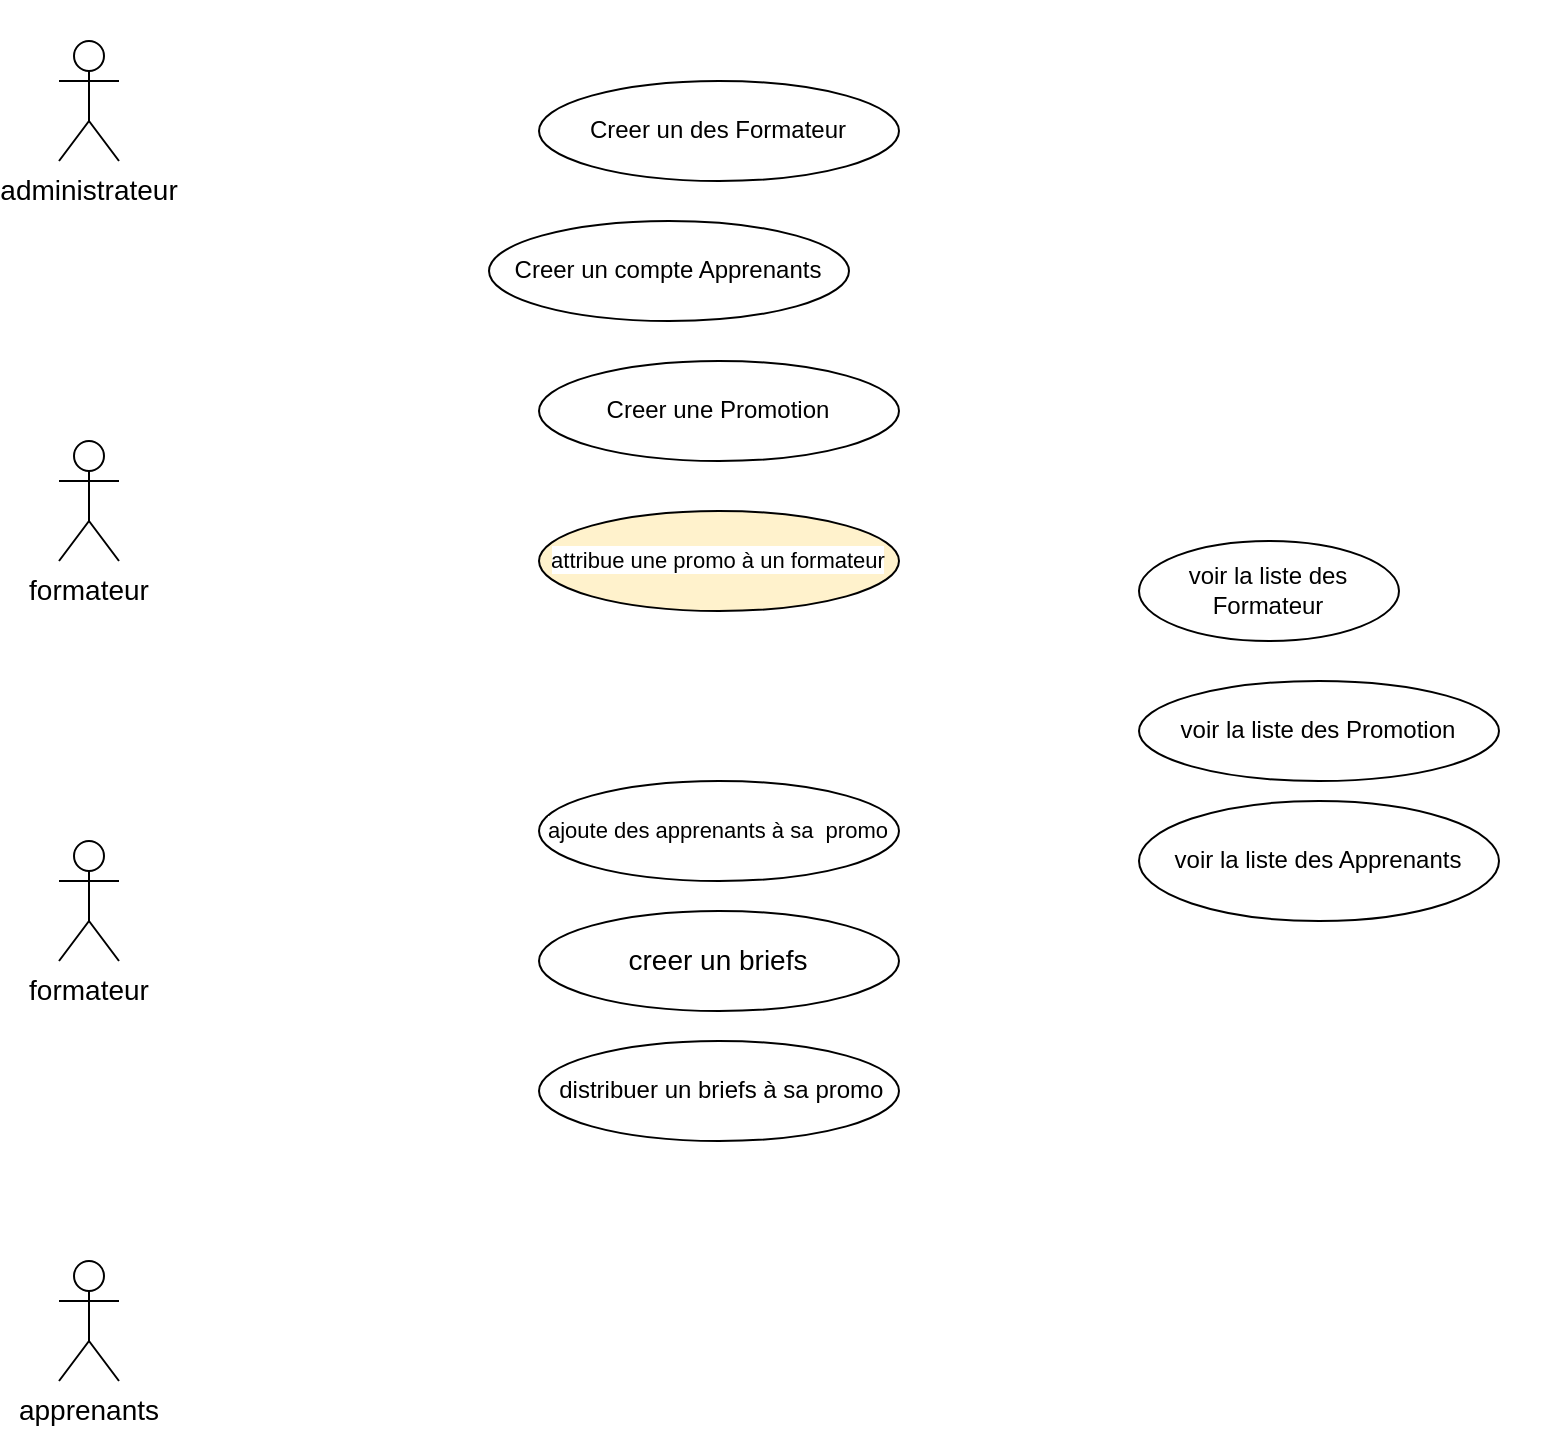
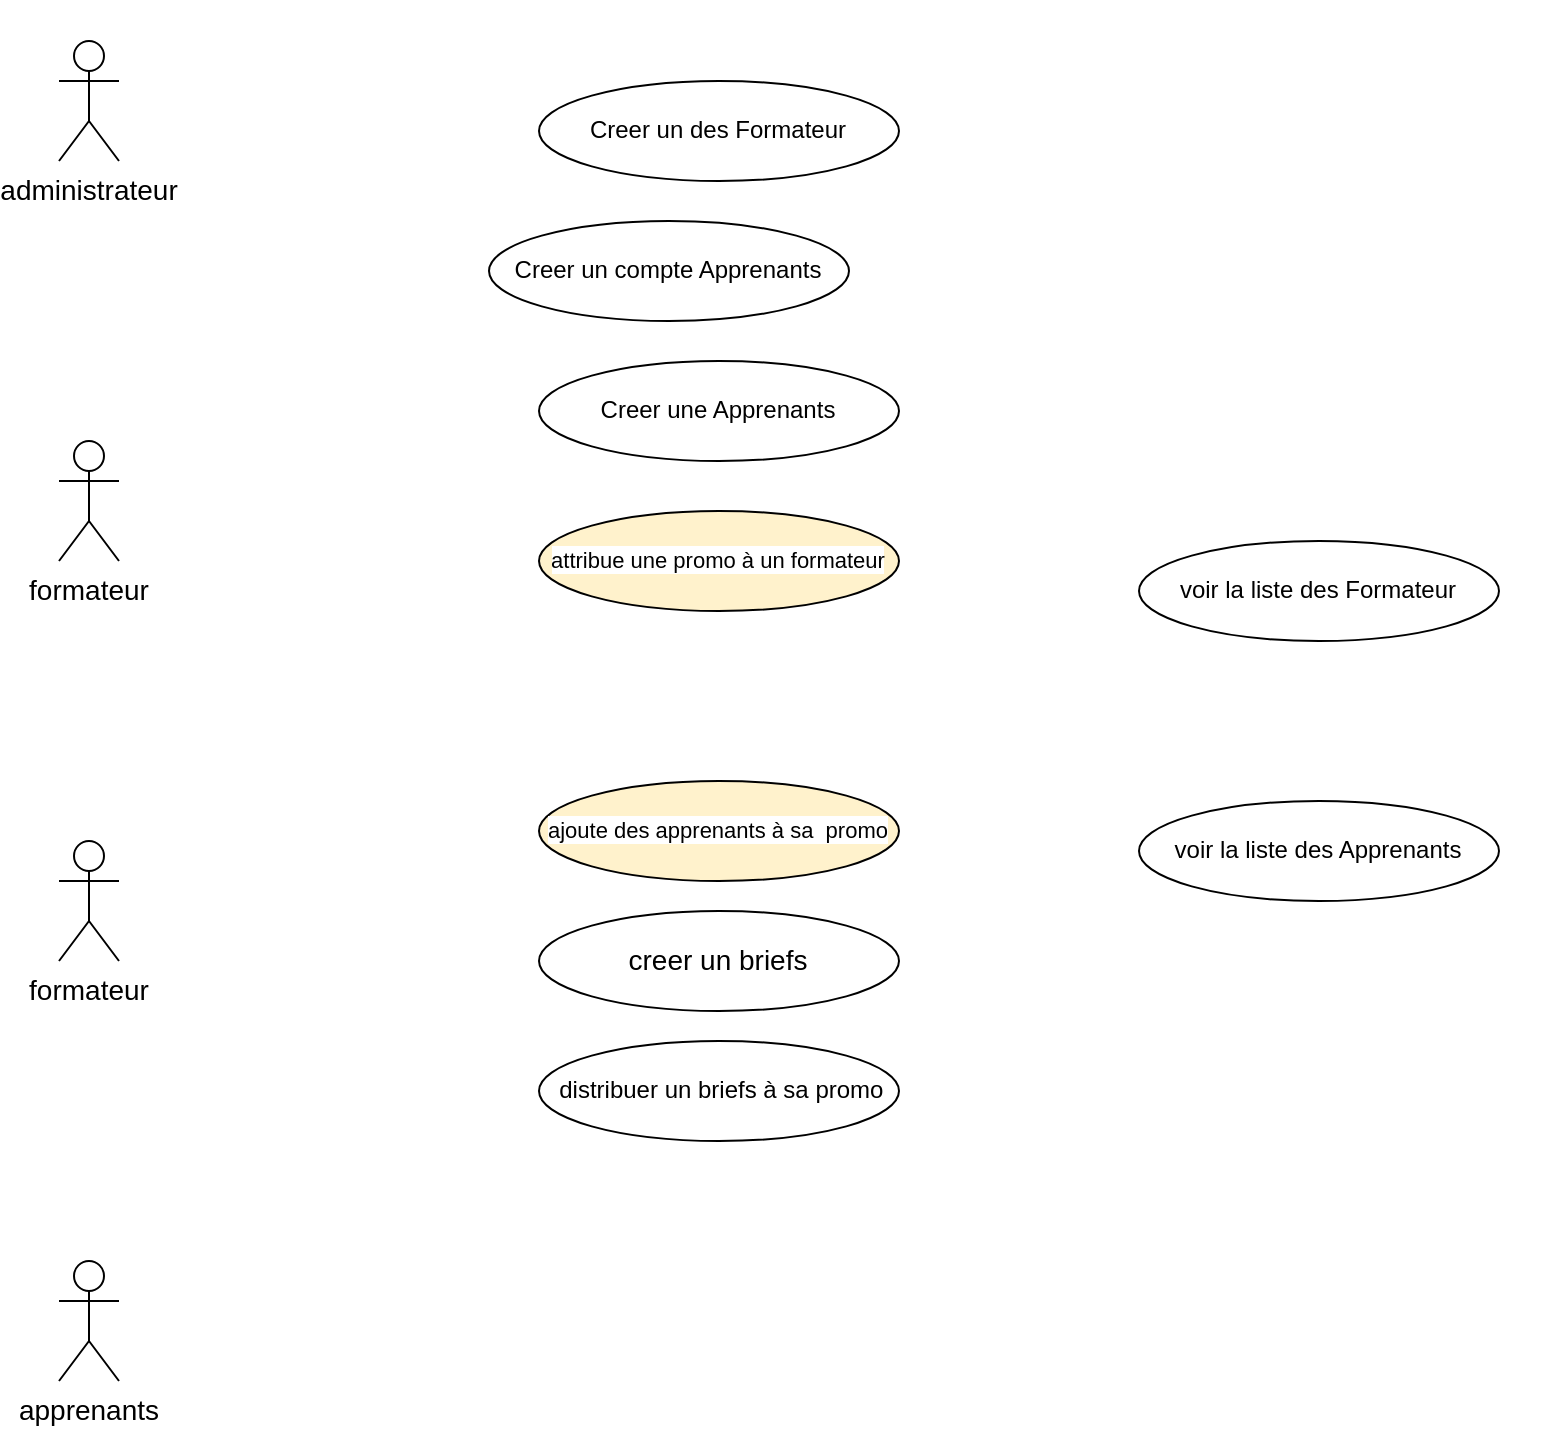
node "Creer une Promotion": label "Creer une Promotion" -> "Creer une Apprenants"
node "voir la liste des Formateur": size 260x100 -> 360x100
node "voir la liste des Promotion": removed
node "ajoute des apprenants à sa promo": fillcolor #ffffff -> #fff2cc
node "voir la liste des Apprenants": size 360x120 -> 360x100
